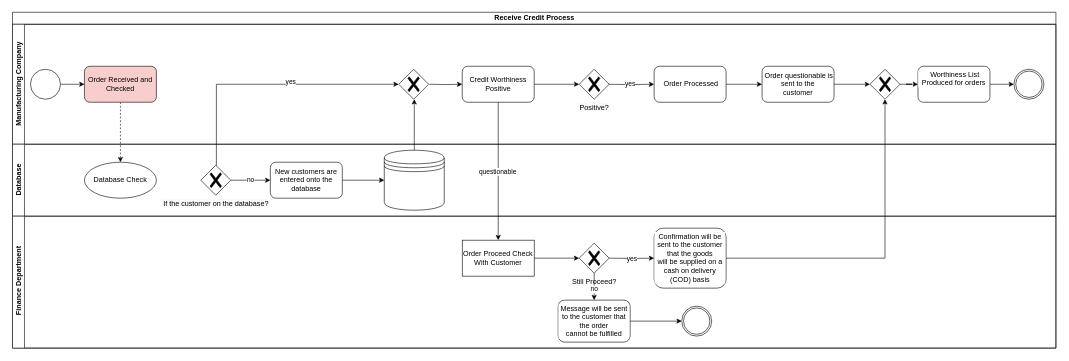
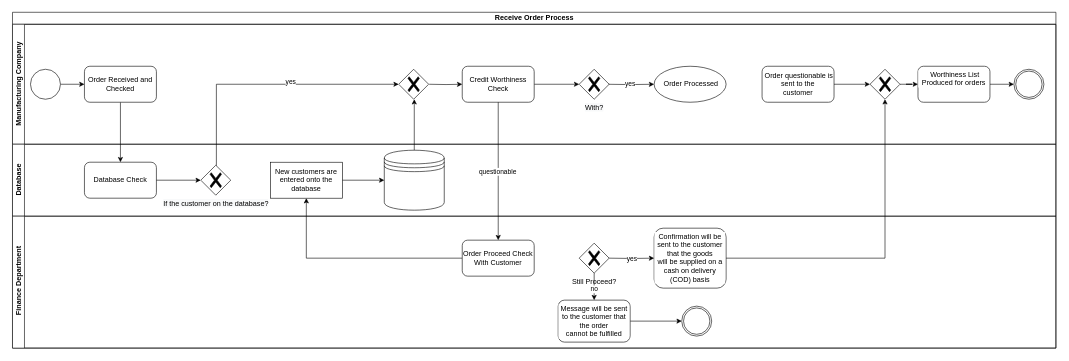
node "Receive Credit Process": label "Receive Credit Process" -> "Receive Order Process"
node "Order Received and Checked": fillcolor #f8cecc -> #ffffff
node "Credit Worthiness Positive": label "Credit Worthiness Positive" -> "Credit Worthiness Check"
node "Order Processed": shape rounded rectangle -> ellipse
edge "Order Processed" -> "Order questionable is sent to the customer": removed
node "Positive?": label "Positive?" -> "With?"
edge "Order Received and Checked" -> "Database Check": style dashed -> solid
node "Database Check": shape ellipse -> rounded rectangle
edge "Database Check" -> "If the customer on the database?": added
edge "If the customer on the database?" -> "New customers are entered onto the database": removed, label "no"
node "New customers are entered onto the database": shape rounded rectangle -> rectangle
node "Order Proceed Check With Customer": shape rectangle -> rounded rectangle
edge "Order Proceed Check With Customer" -> "Still Proceed?": now "Order Proceed Check With Customer" -> "New customers are entered onto the database"
